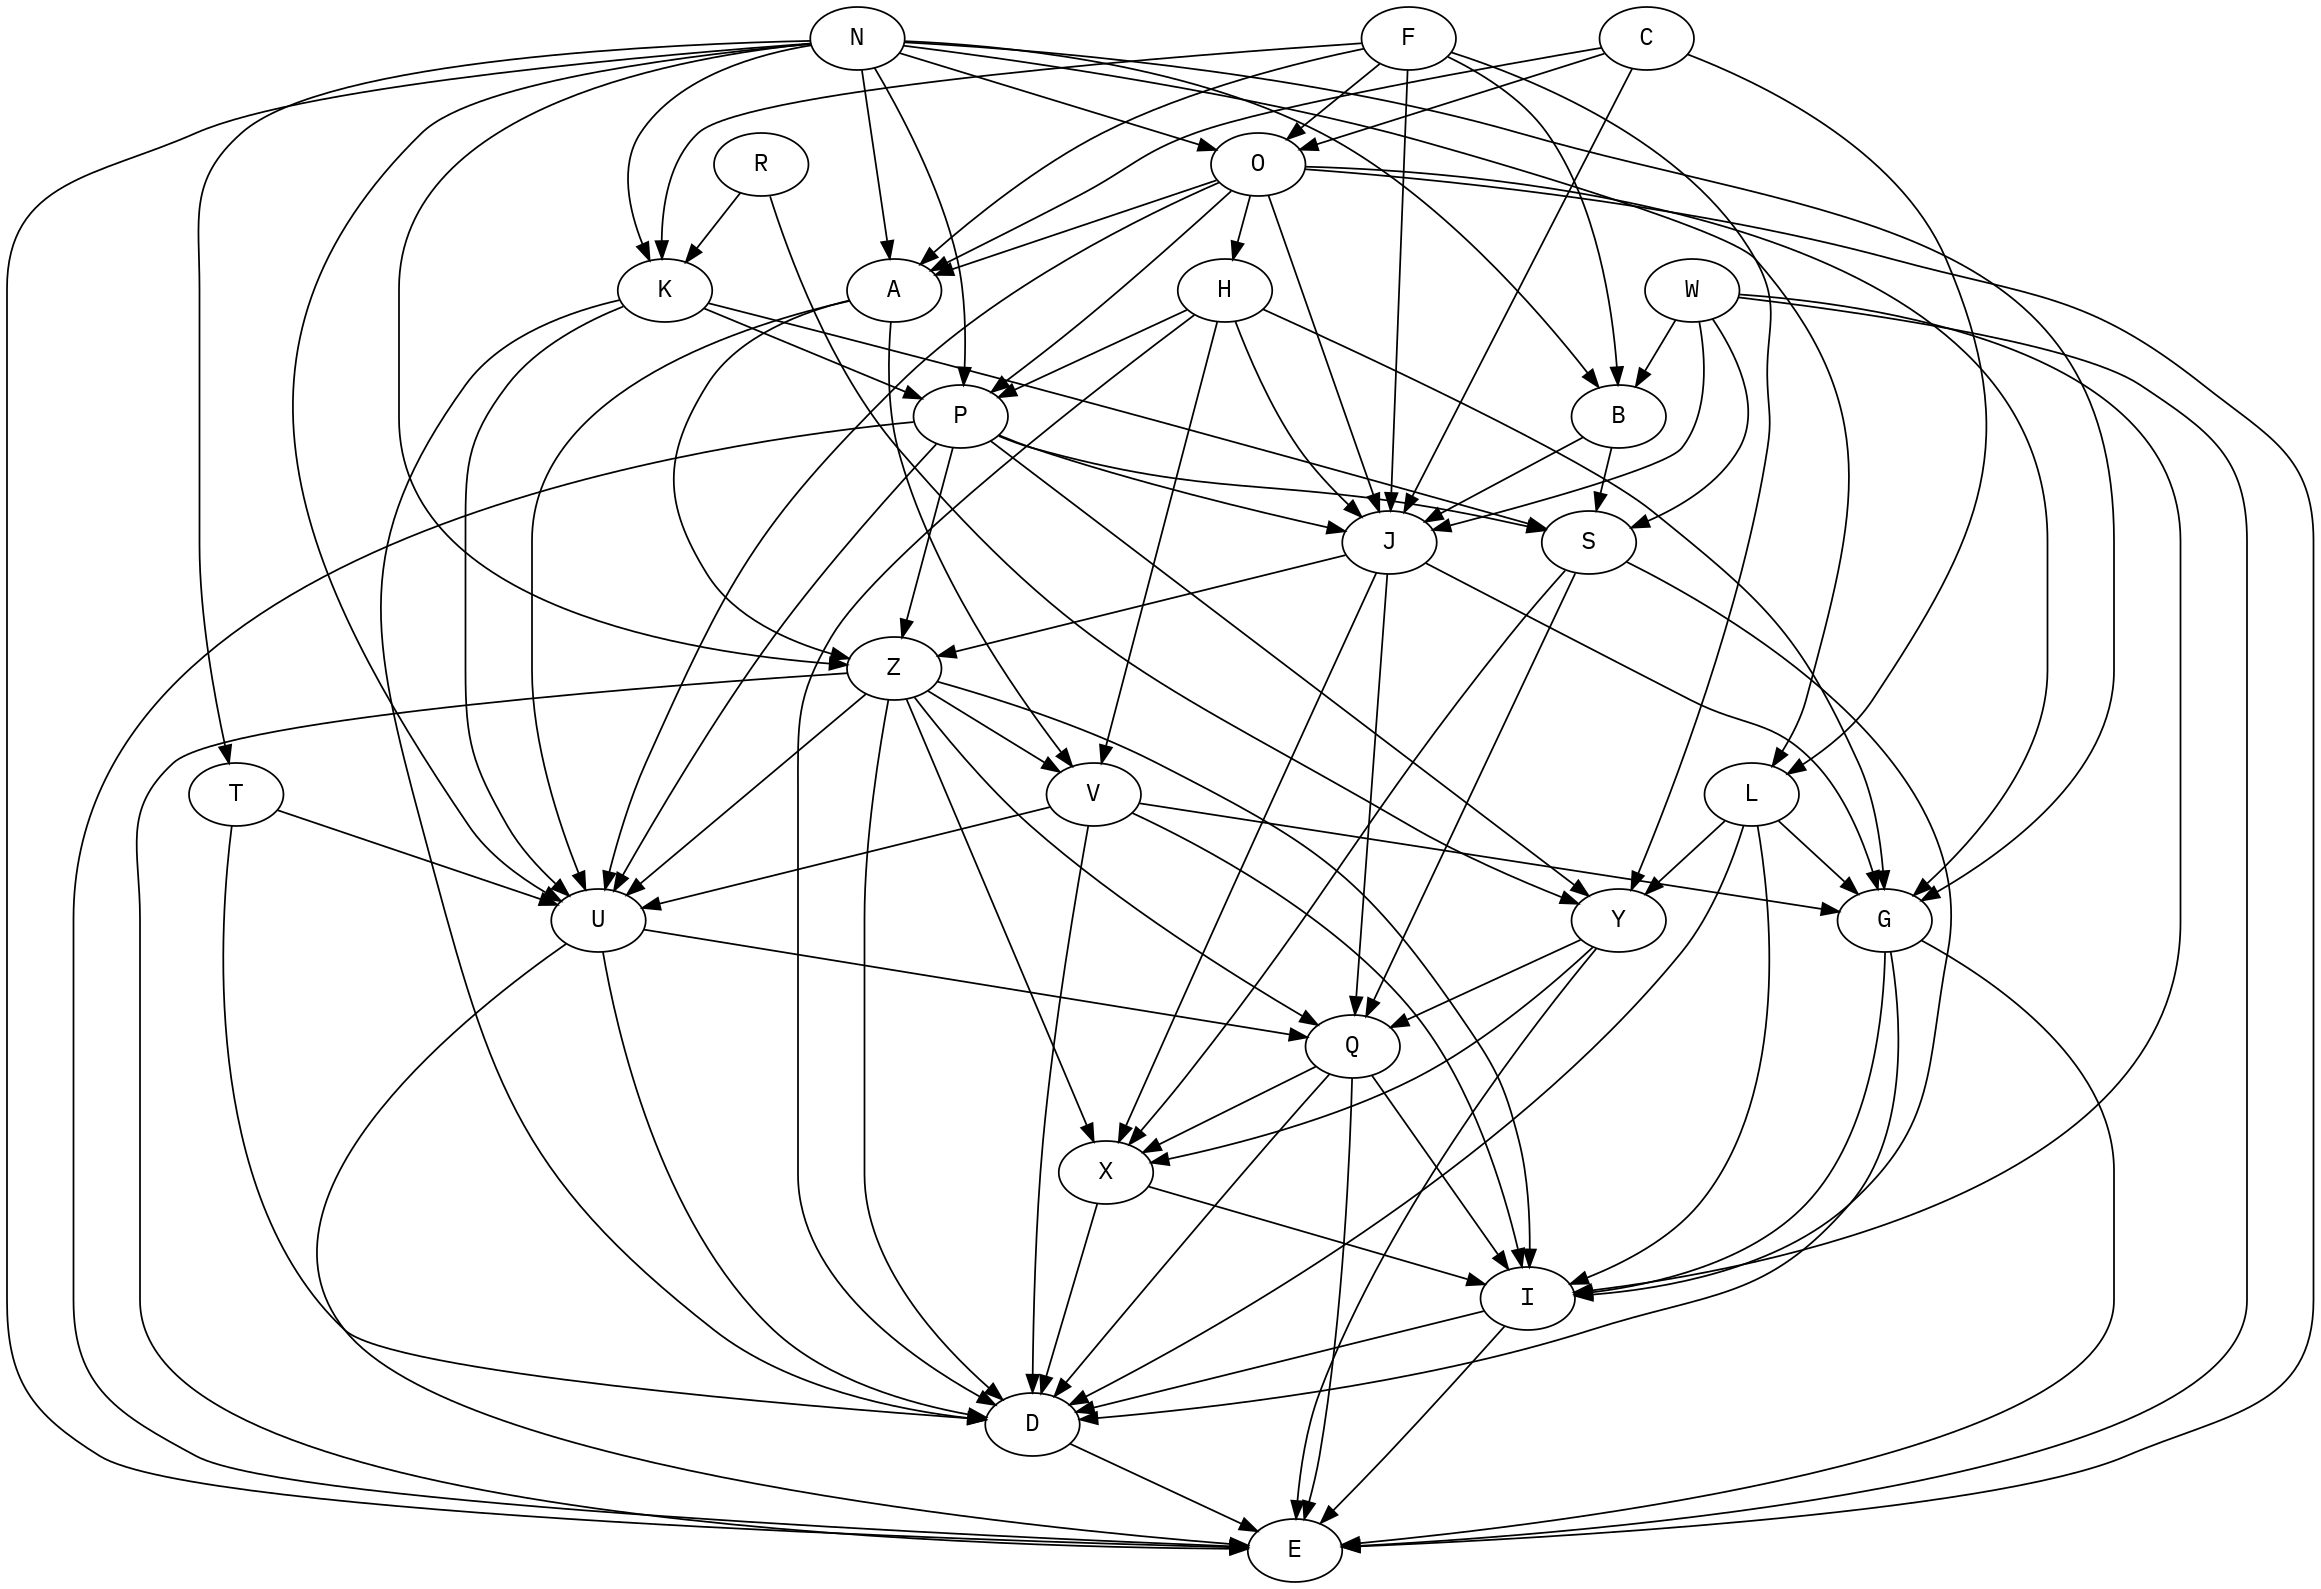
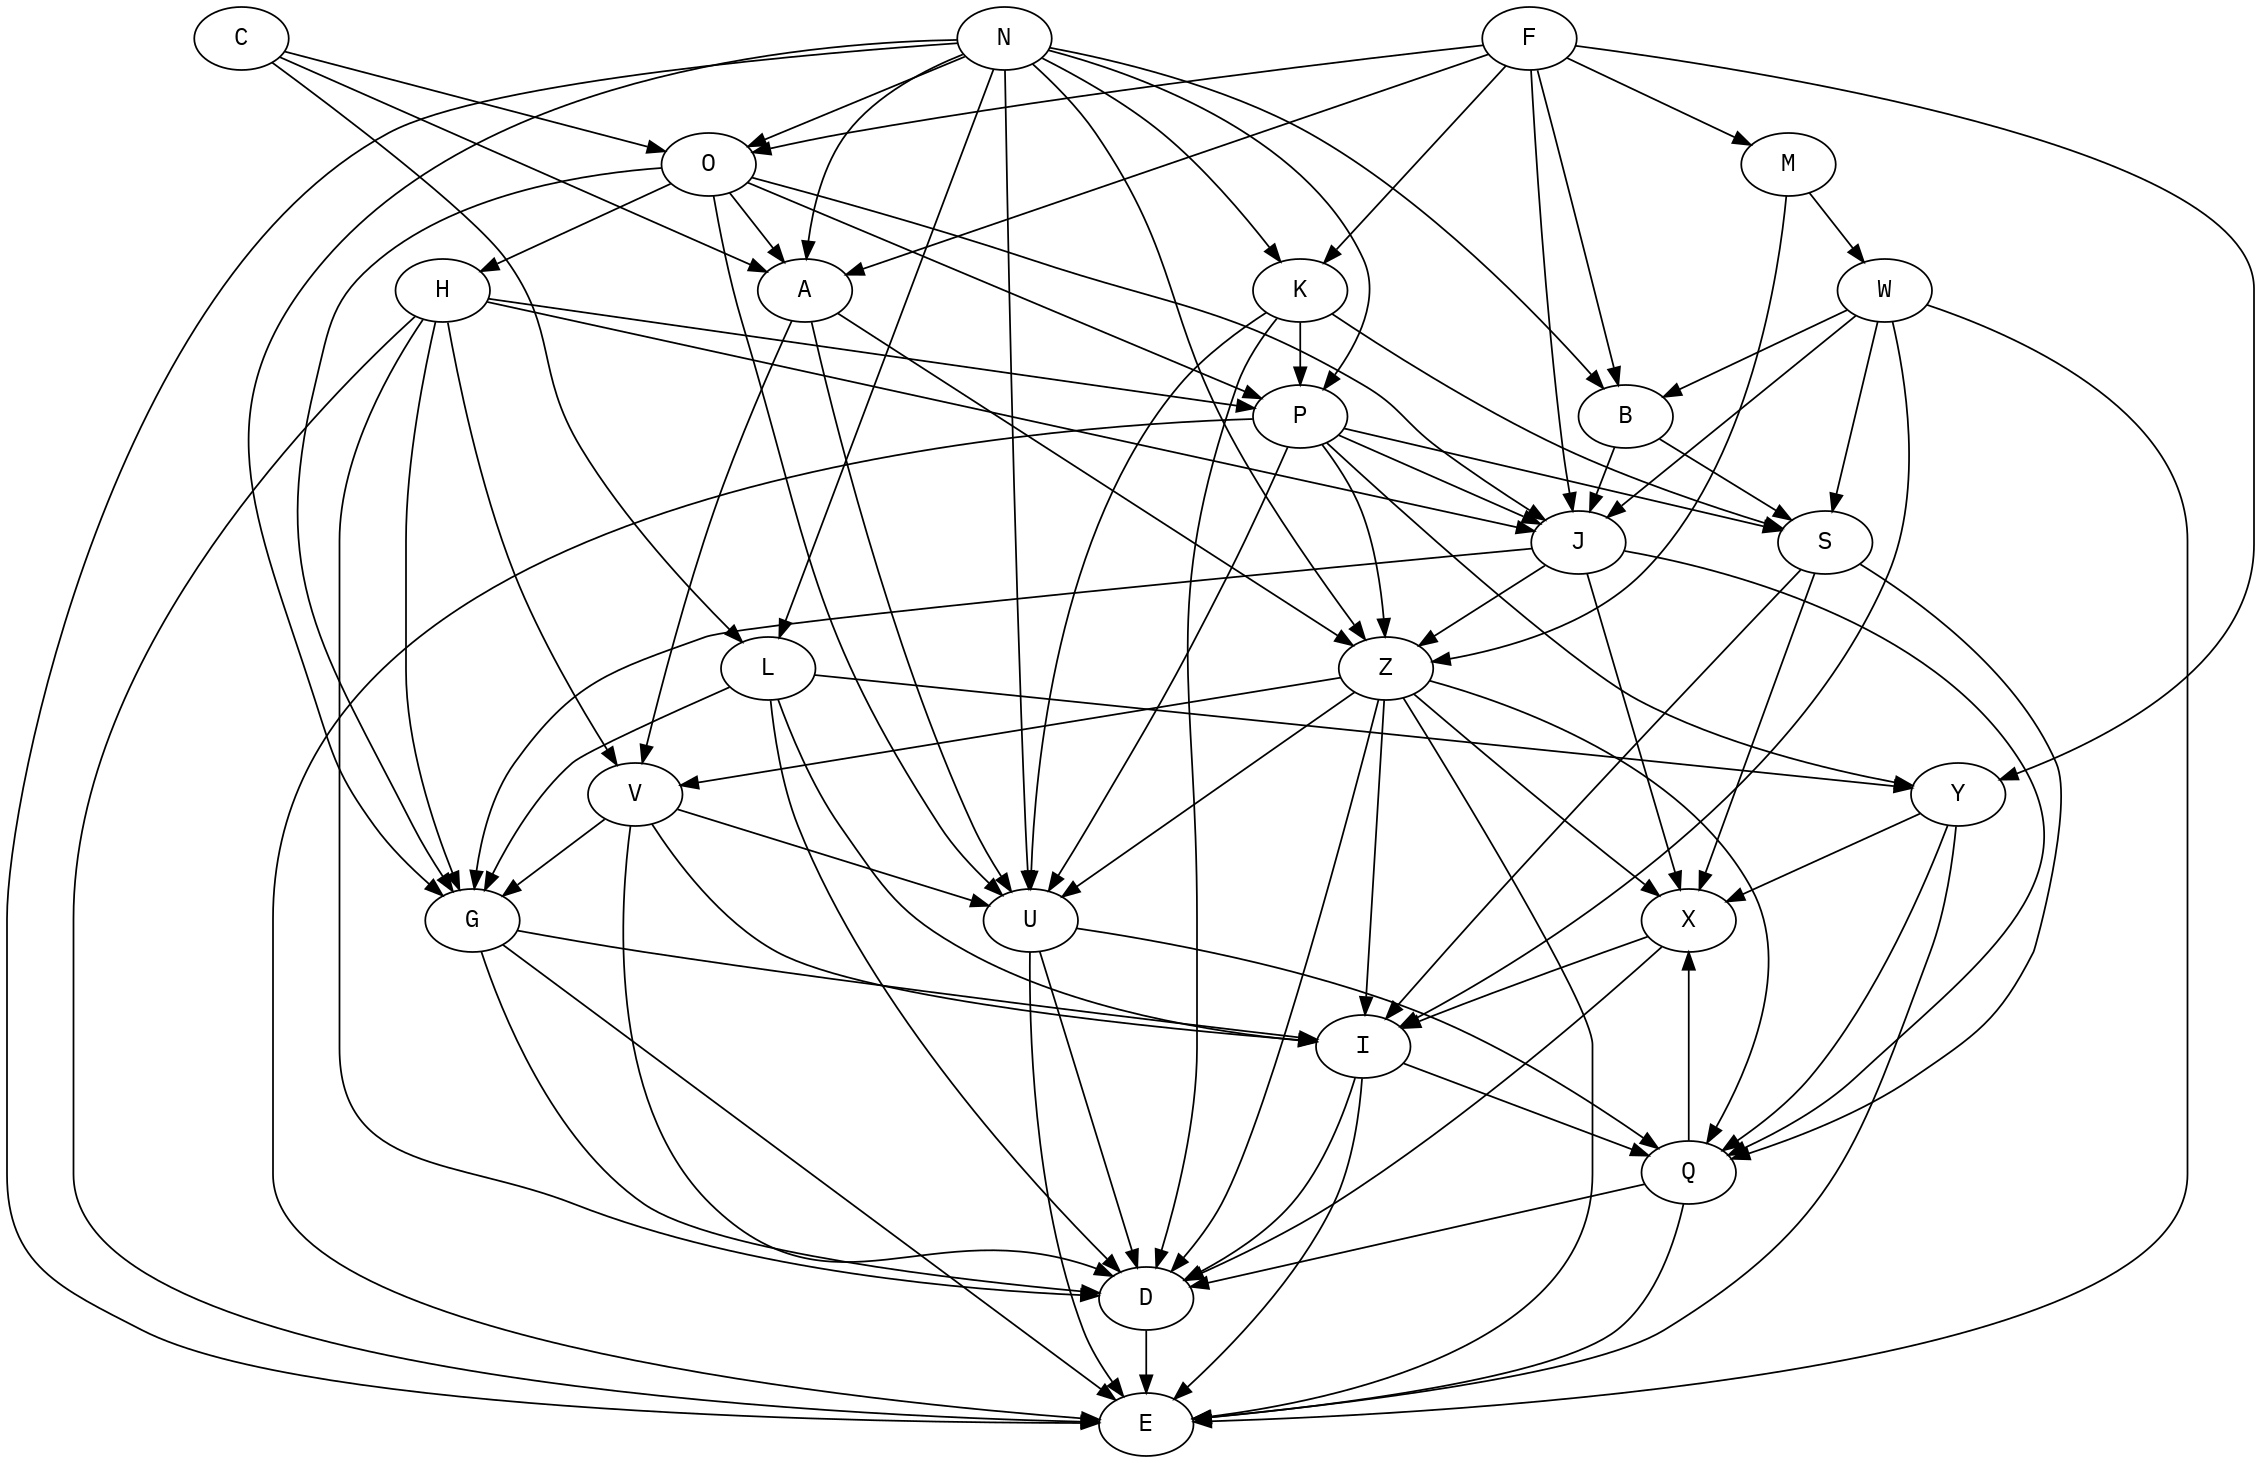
node "R": removed
node "M": added
edge "C" -> "J": removed
node "T": removed
edge "O" -> "E": now "H" -> "E"
edge "Q" -> "I": reversed
